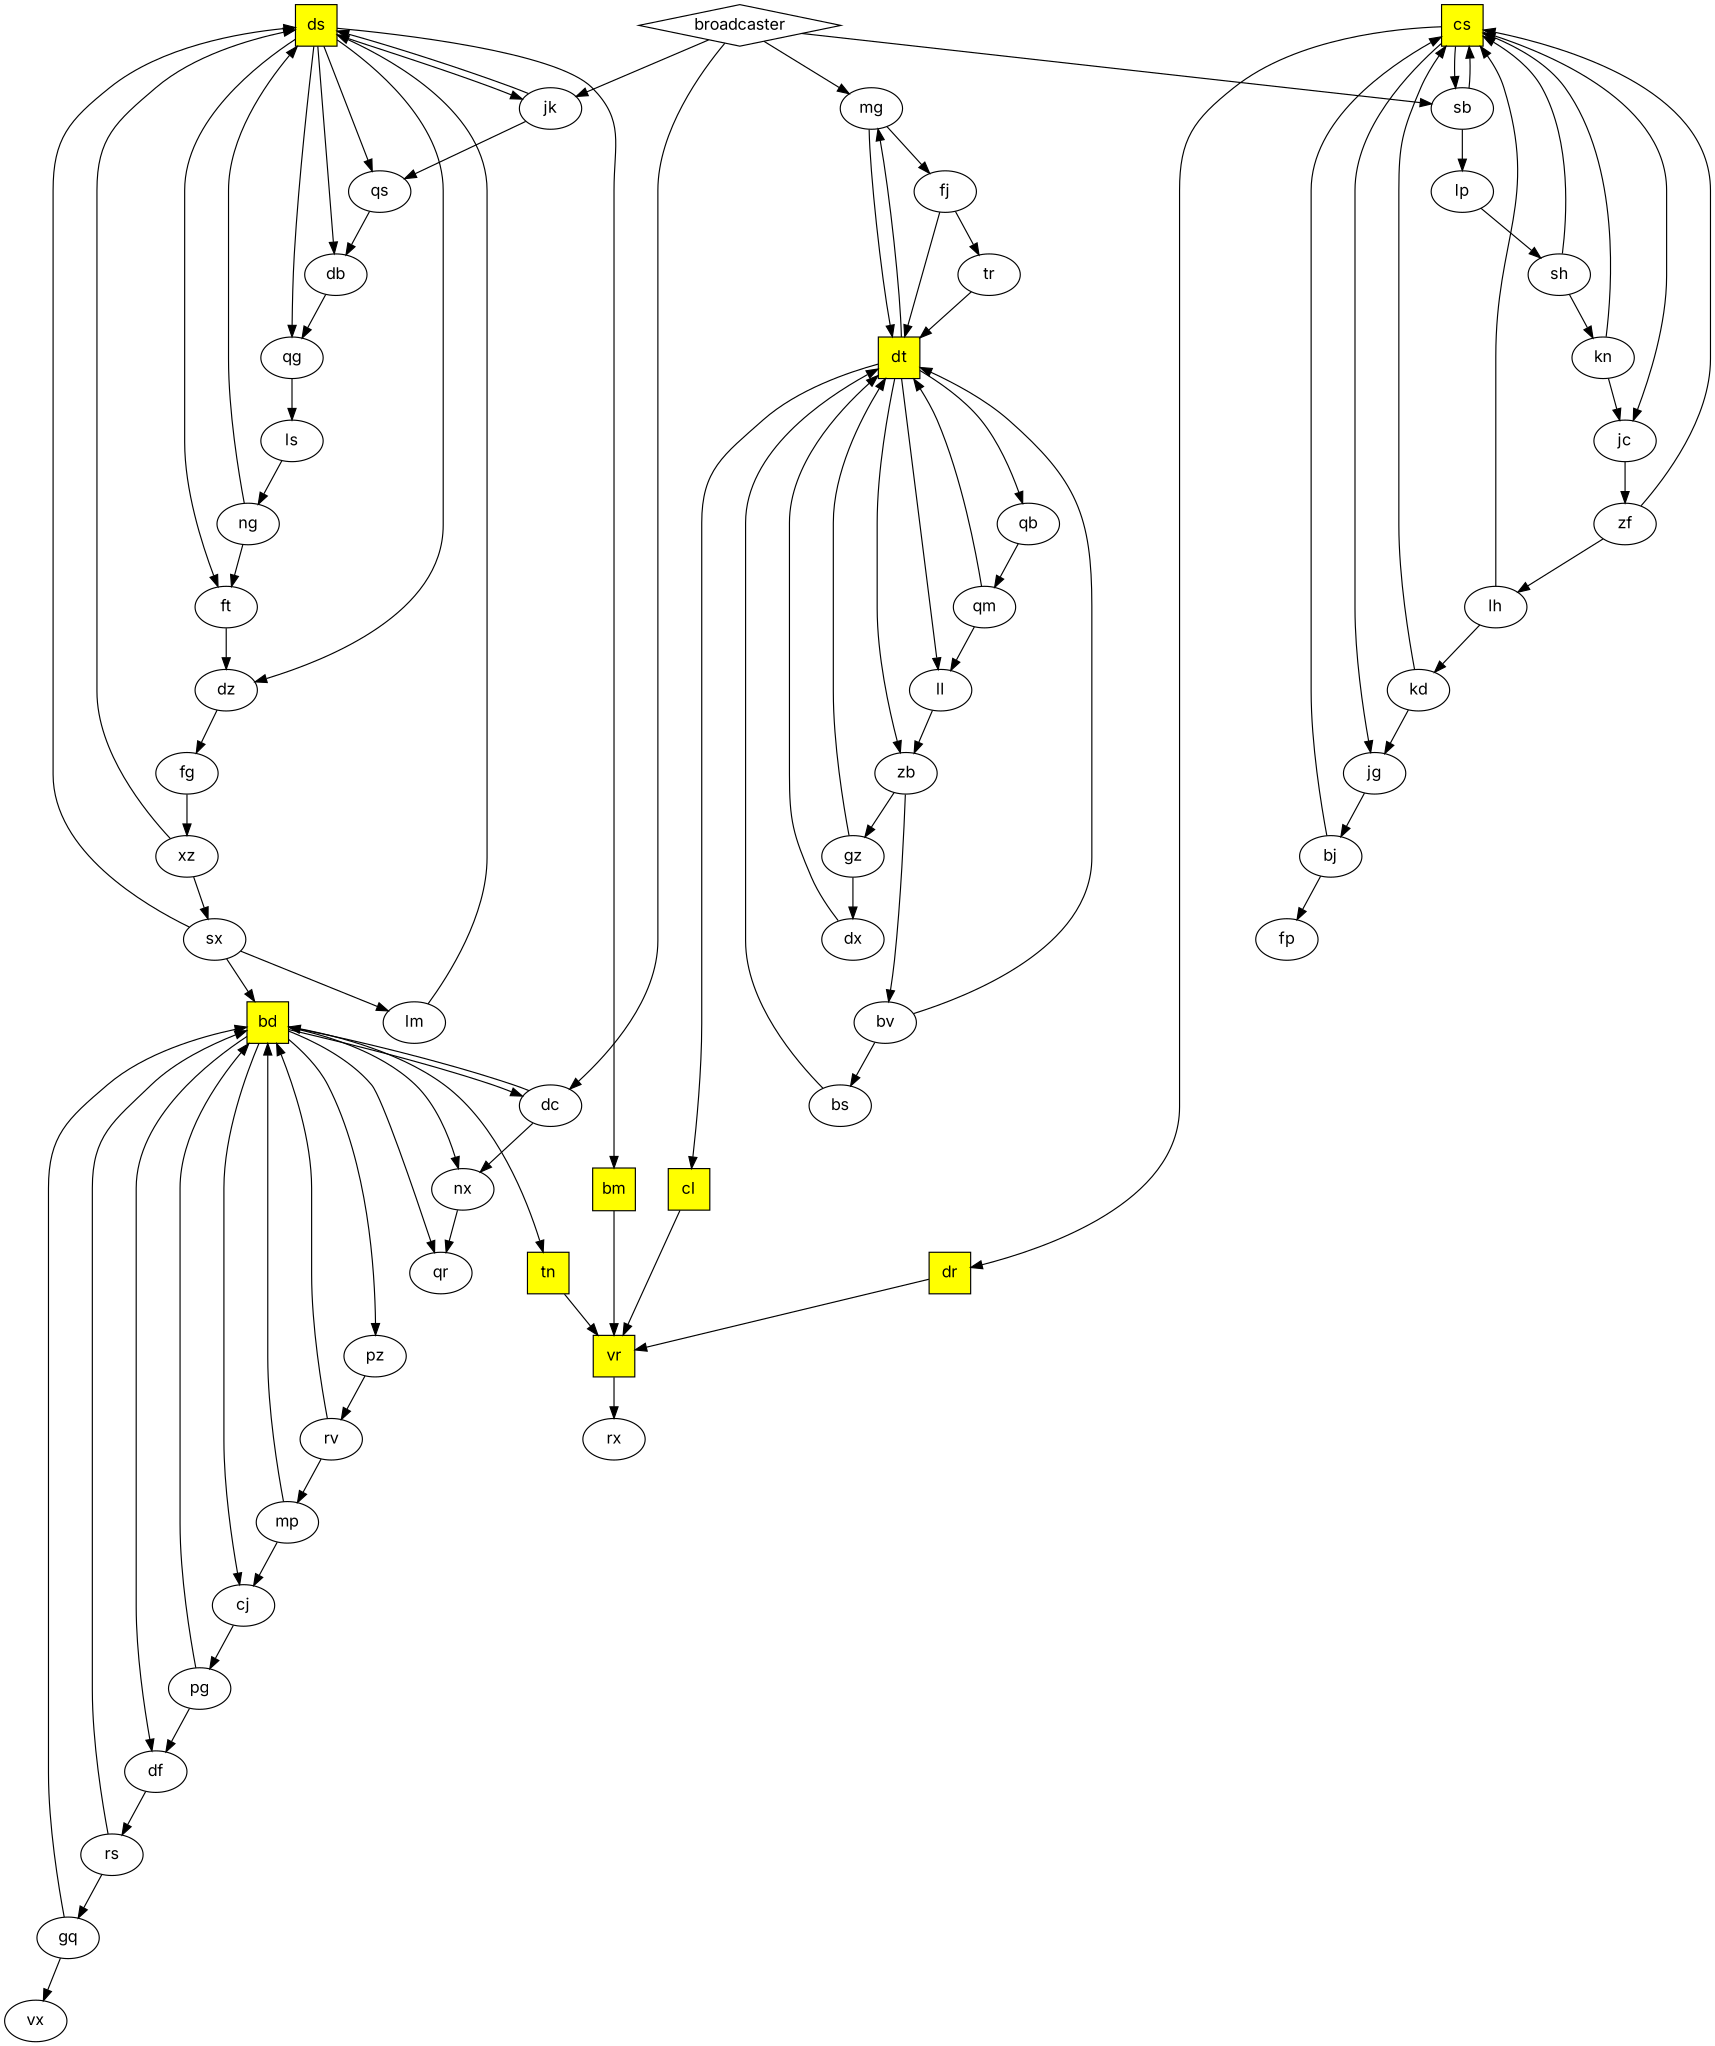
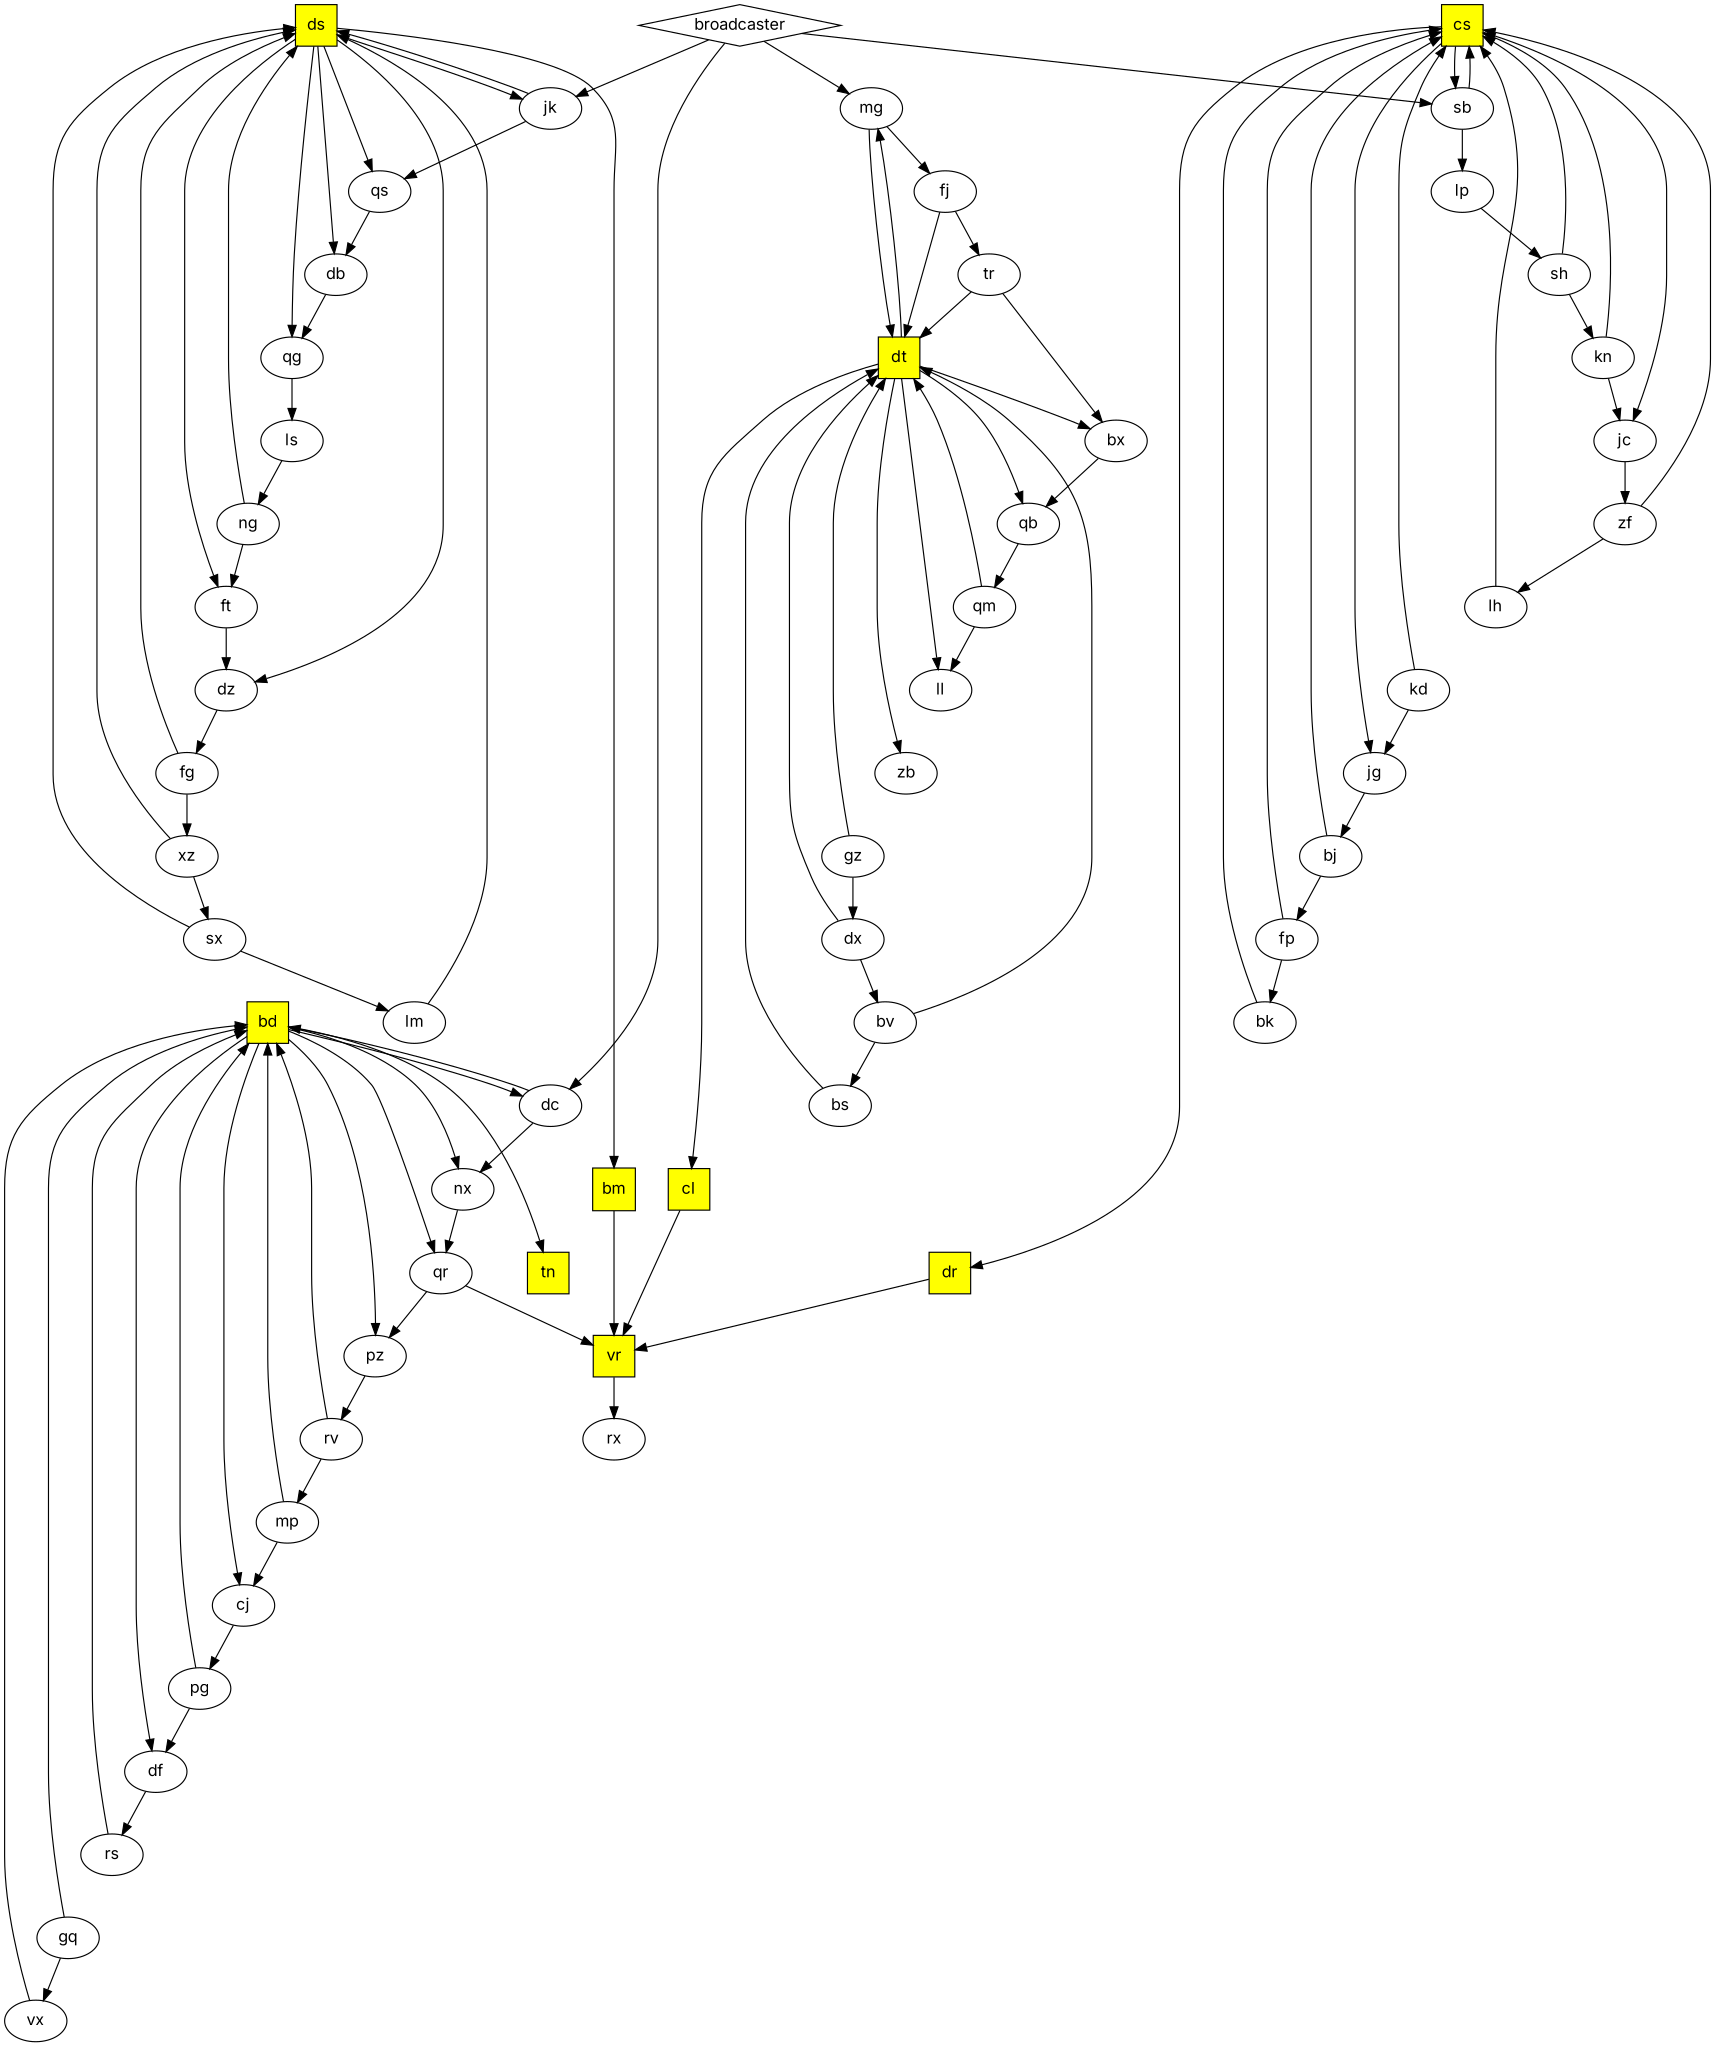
edge "fg" -> "ds": added
edge "fp" -> "cs": added
node "bx": added
edge "lh" -> "kd": removed
edge "ll" -> "zb": removed
edge "zb" -> "gz": removed
edge "zb" -> "bv": now "dx" -> "bv"
edge "sx" -> "bd": now "vx" -> "bd"
node "bk": added
edge "qr" -> "pz": added
edge "tn" -> "vr": now "qr" -> "vr"
edge "rs" -> "gq": removed
